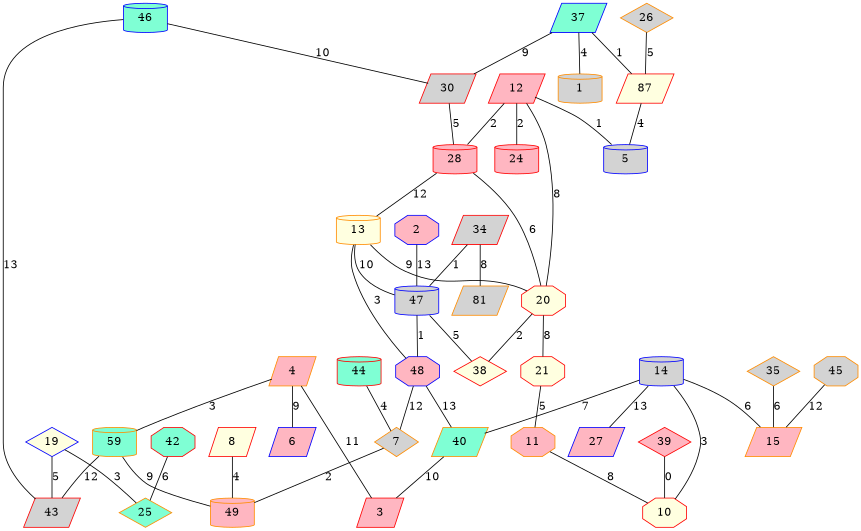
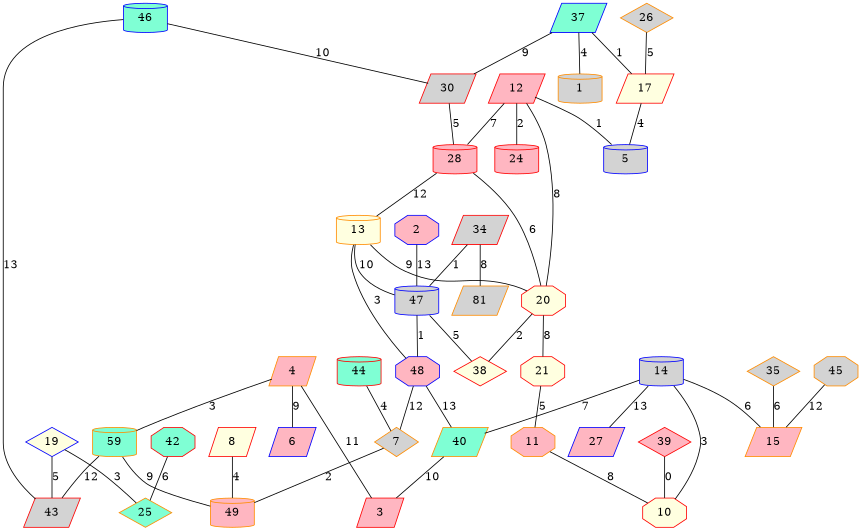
node "87": label "87" -> "17"
edge "12" -- "28": label "2" -> "7"
